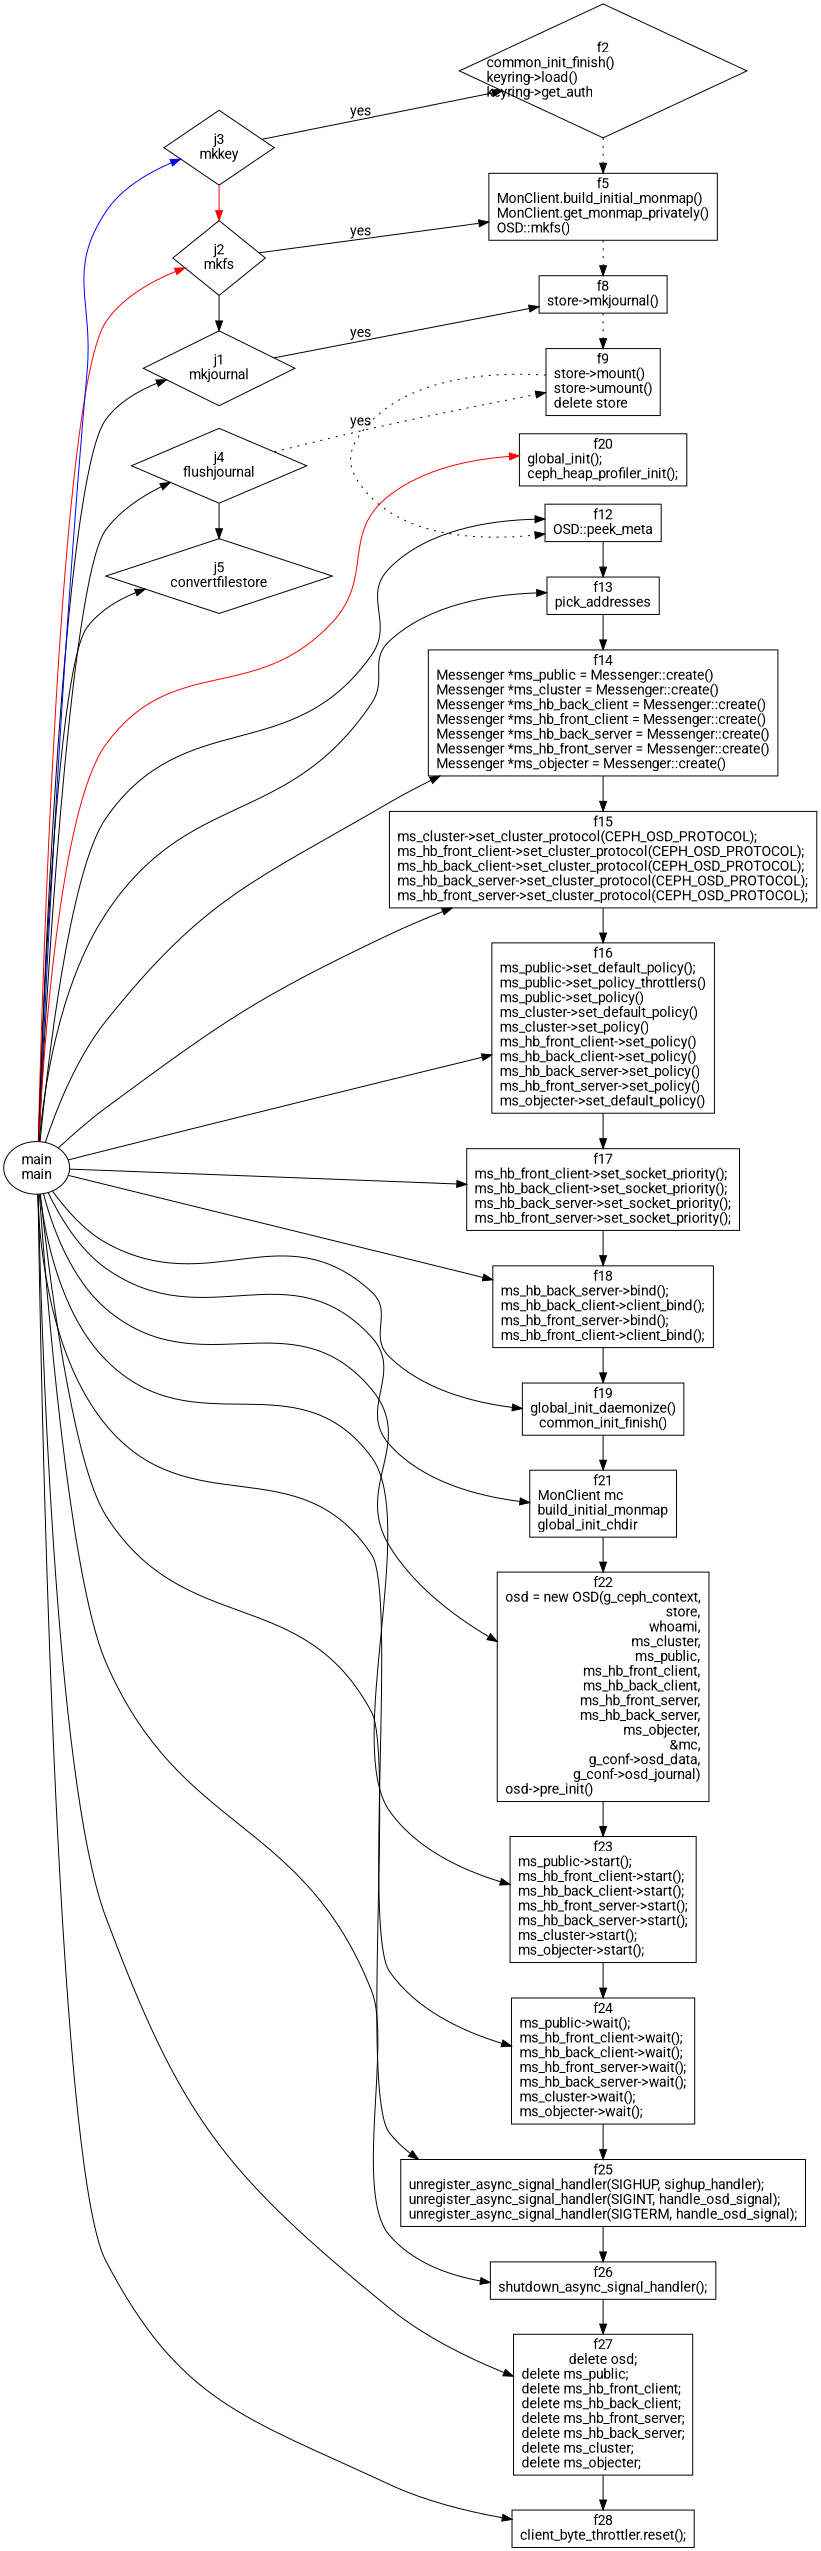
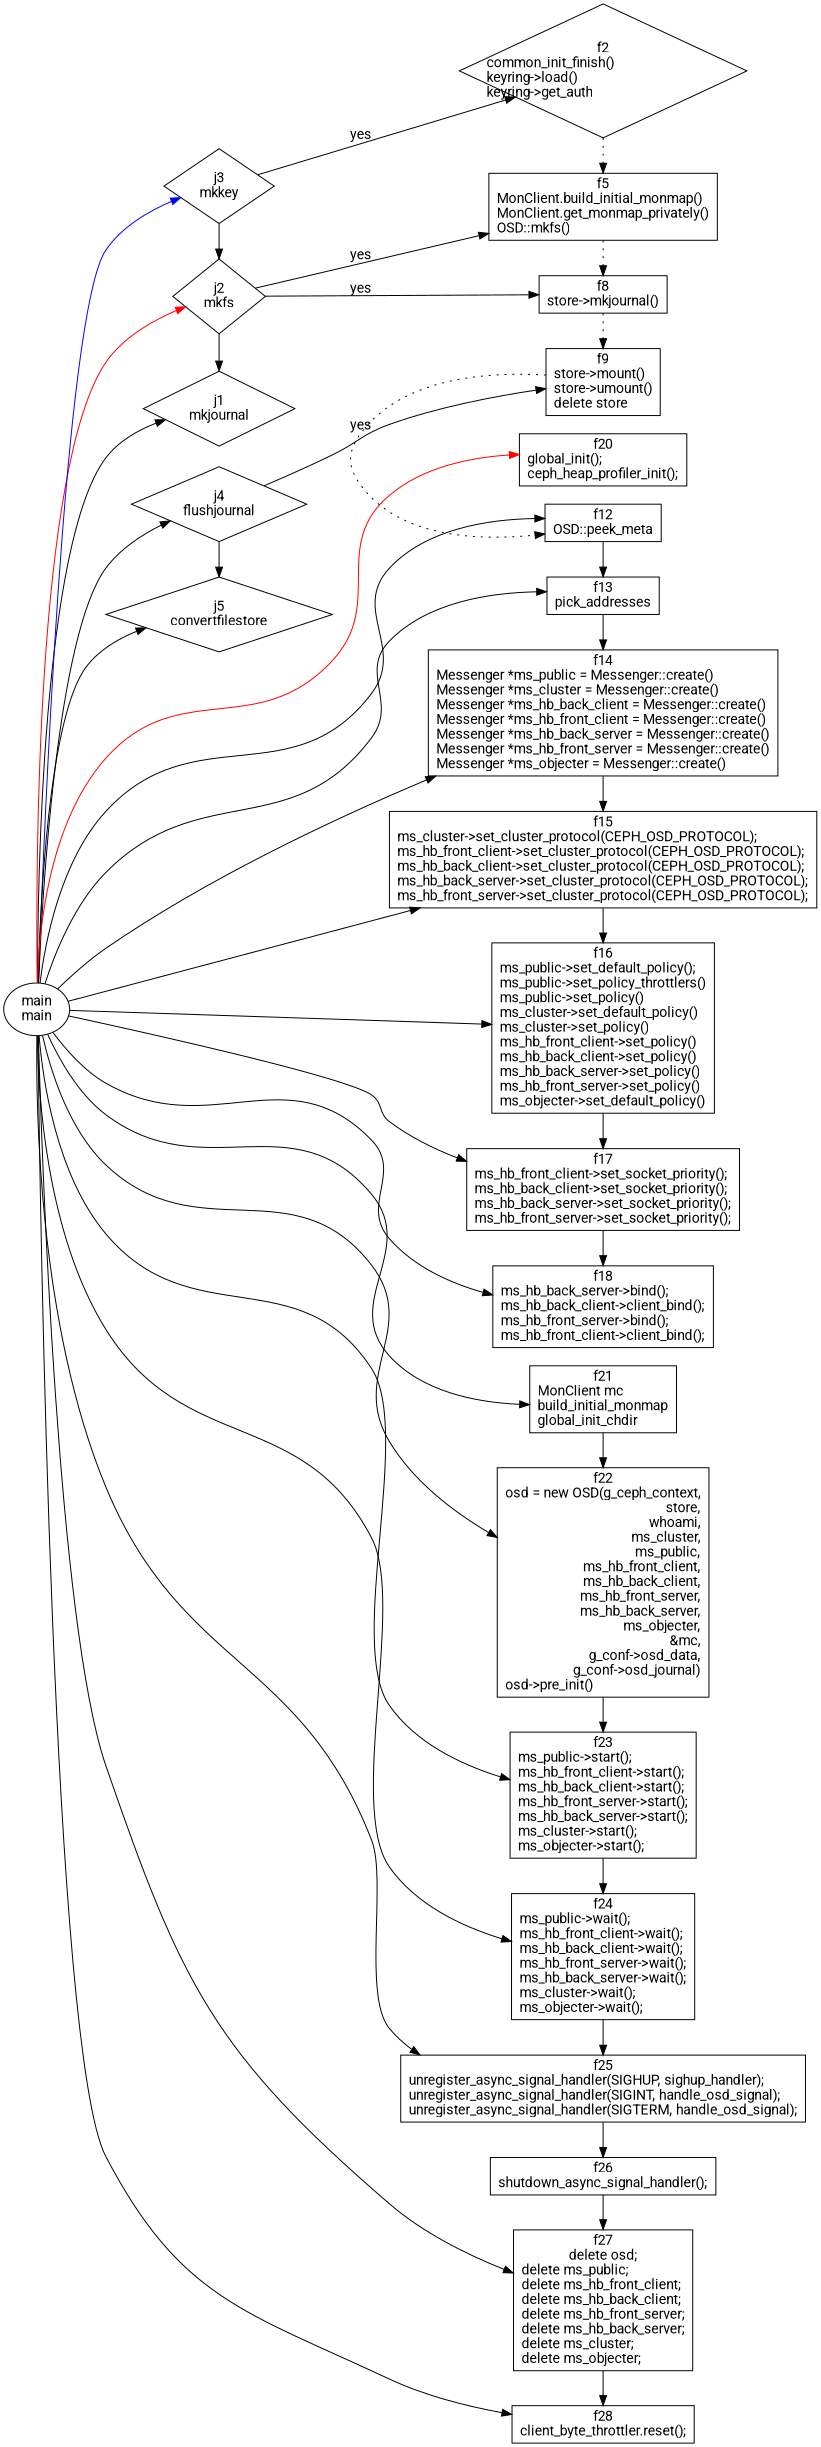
edge "j3 mkkey" -> "j2 mkfs": color red -> black
edge "j1 mkjournal" -> "f8 store->mkjournal()": now "j2 mkfs" -> "f8 store->mkjournal()"
edge "j4 flushjournal" -> "f9 store->mount() store->umount() delete store": style dotted -> solid
node "f19 global_init_daemonize() common_init_finish()": removed
edge "main main" -> "f26 shutdown_async_signal_handler();": removed
